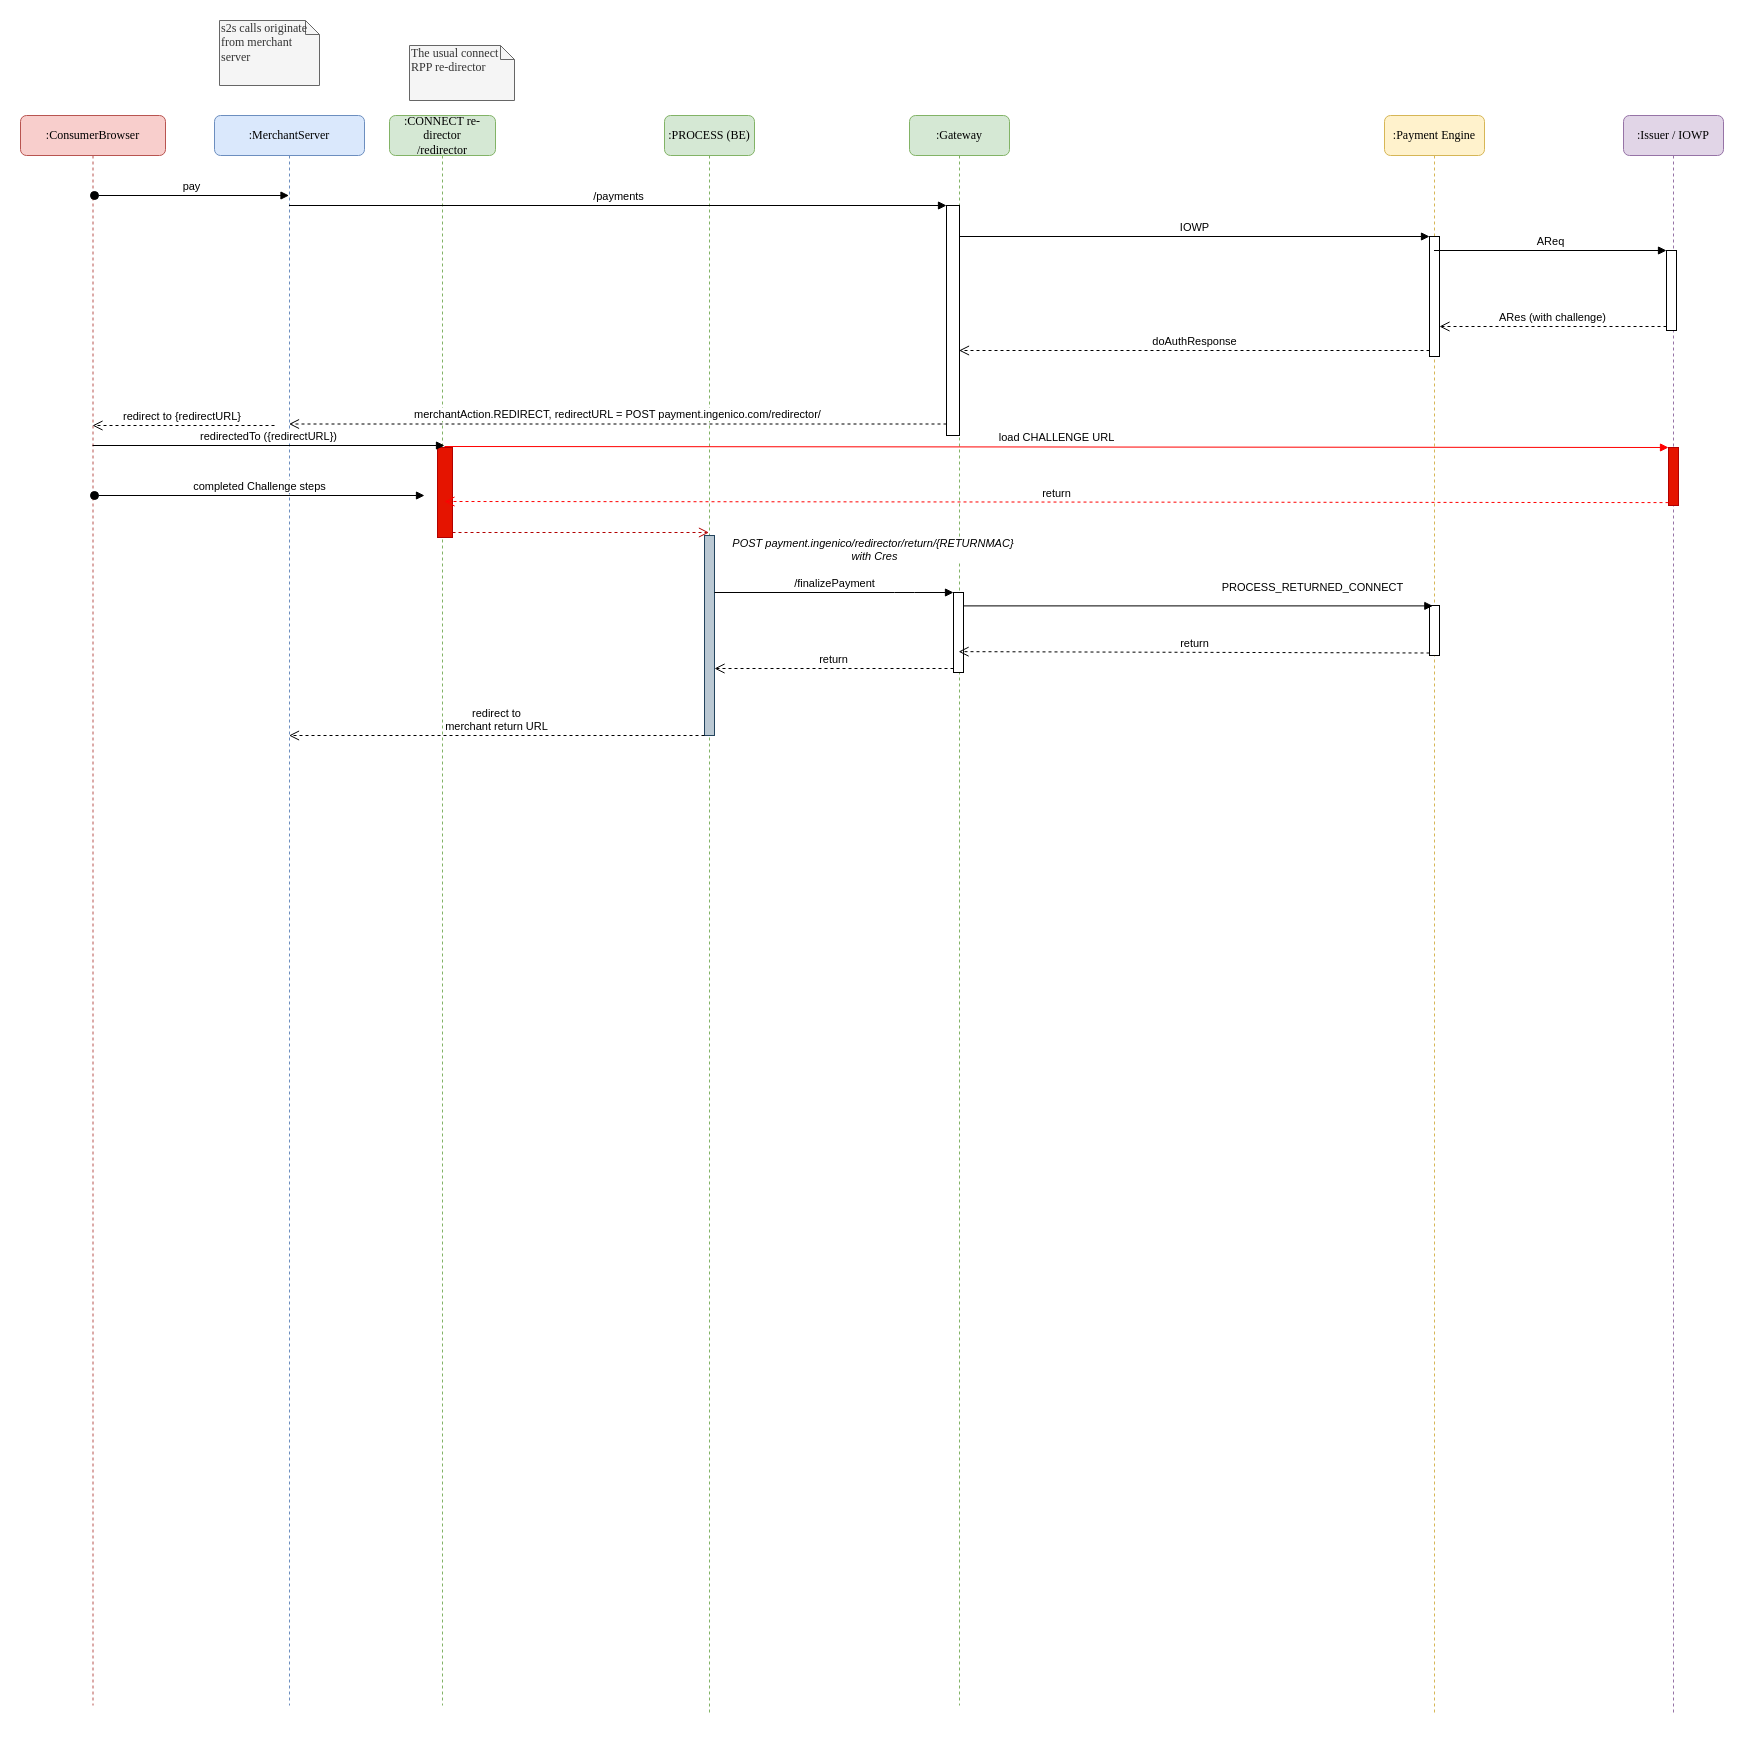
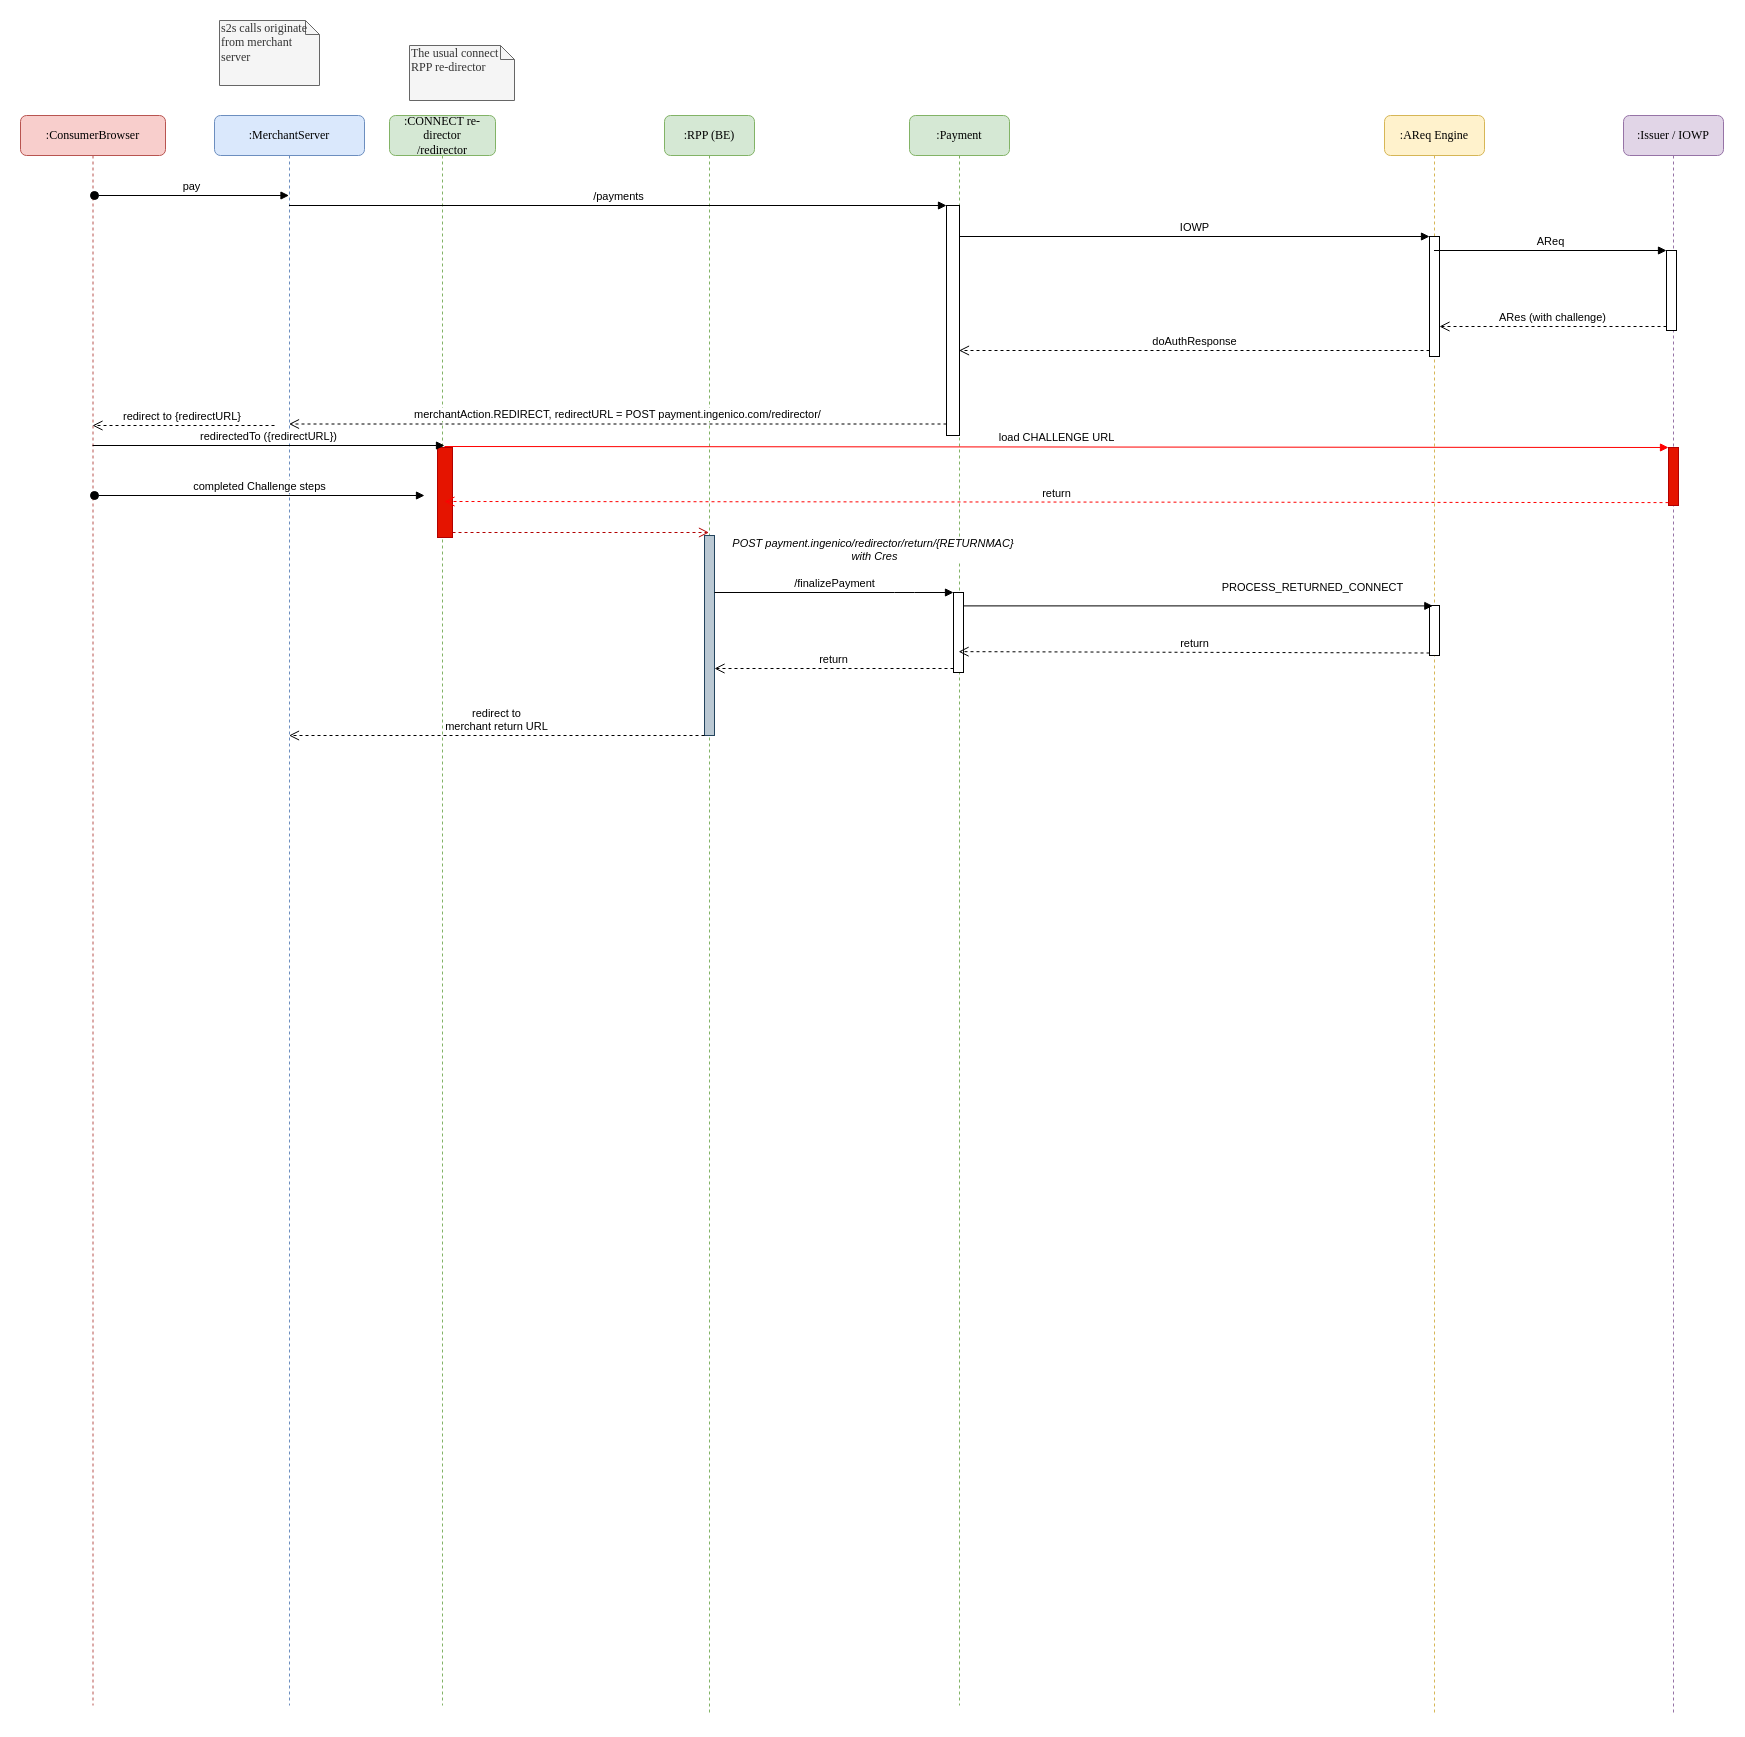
node ":PROCESS (BE)": label ":PROCESS (BE)" -> ":RPP (BE)"
node ":Gateway": label ":Gateway" -> ":Payment"
node ":Payment Engine": label ":Payment Engine" -> ":AReq Engine"
